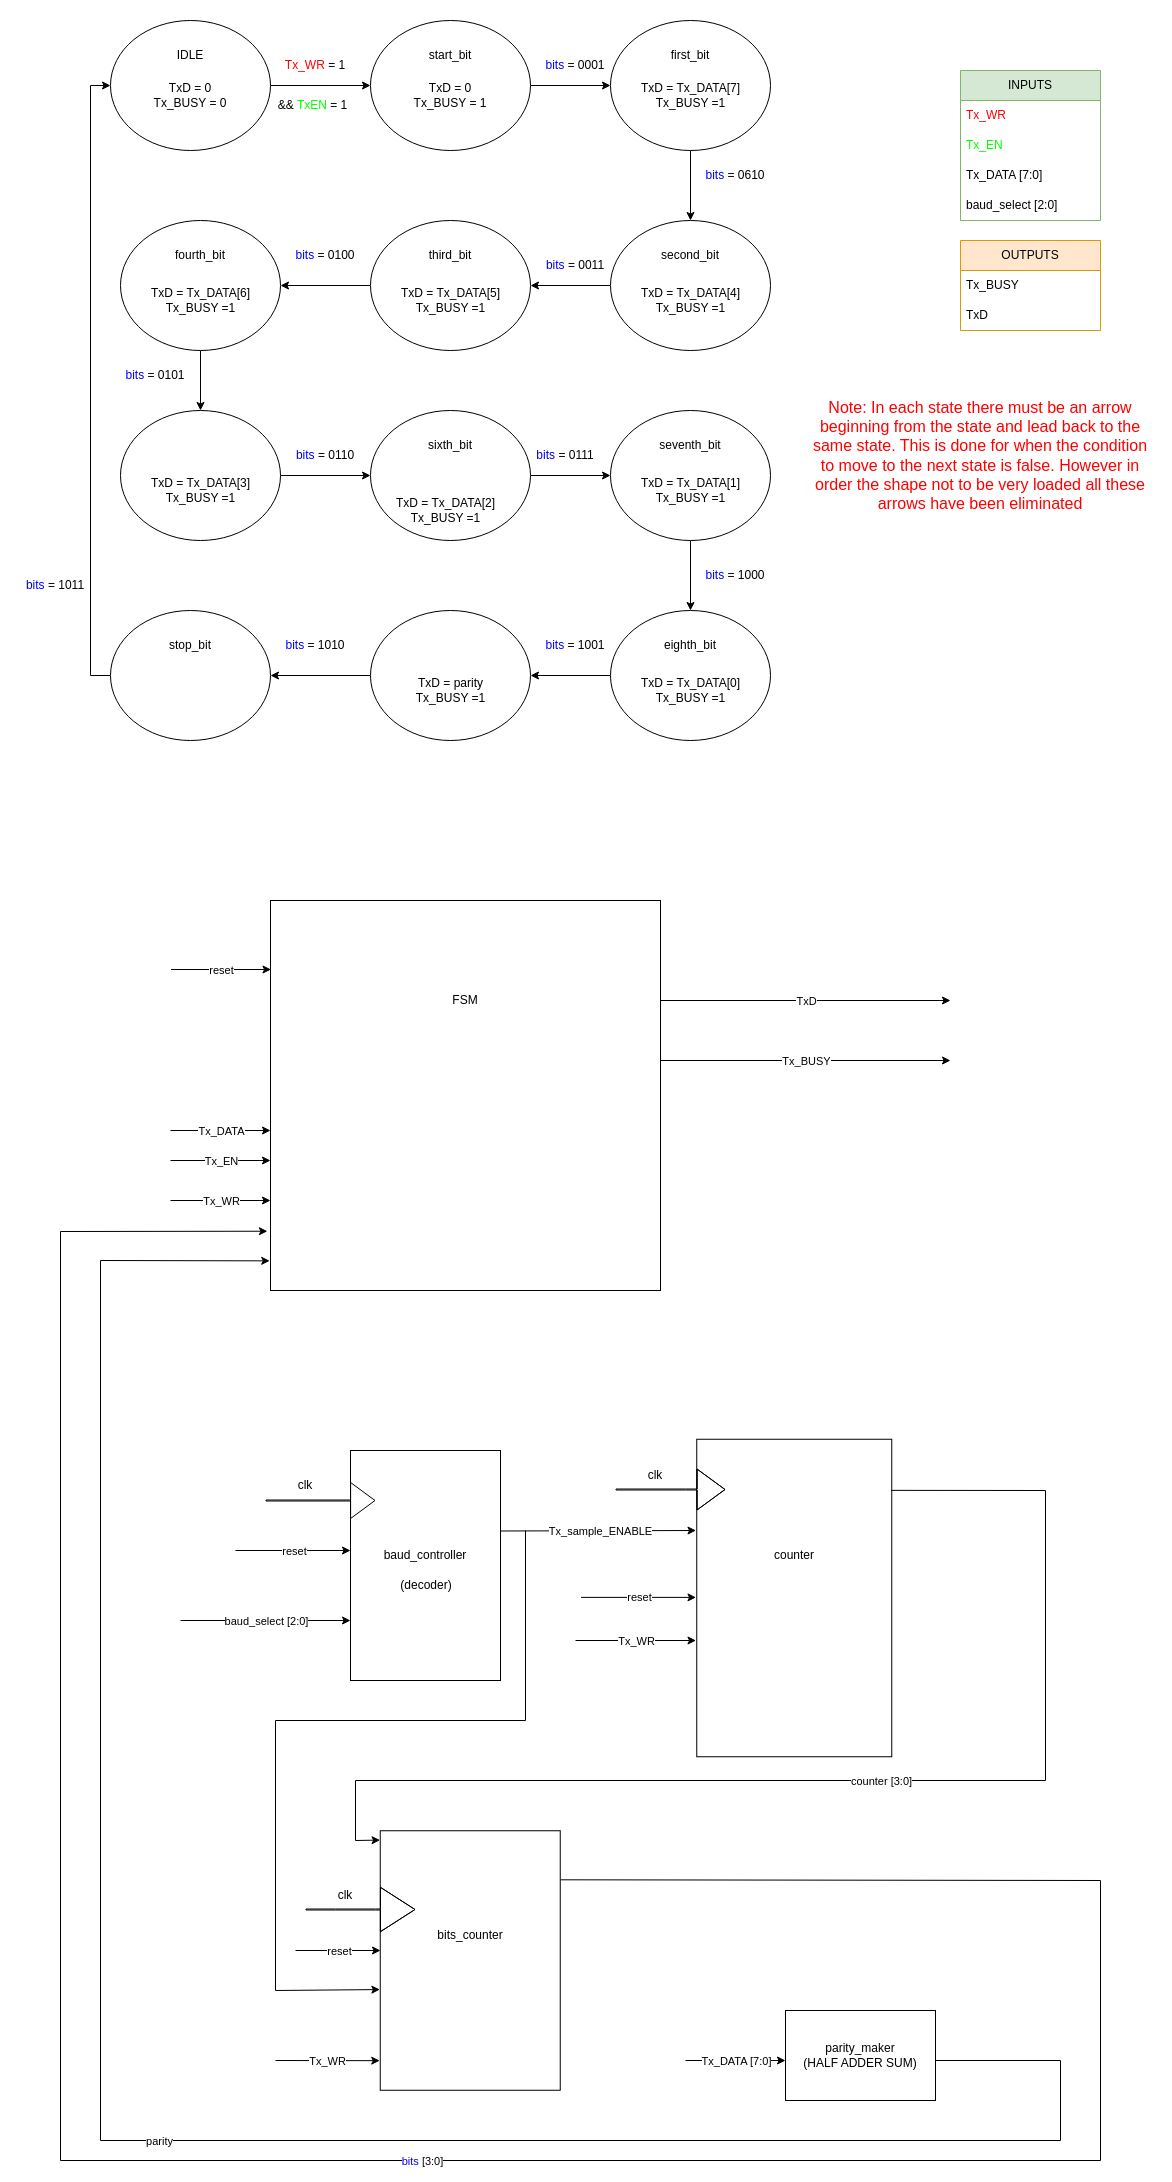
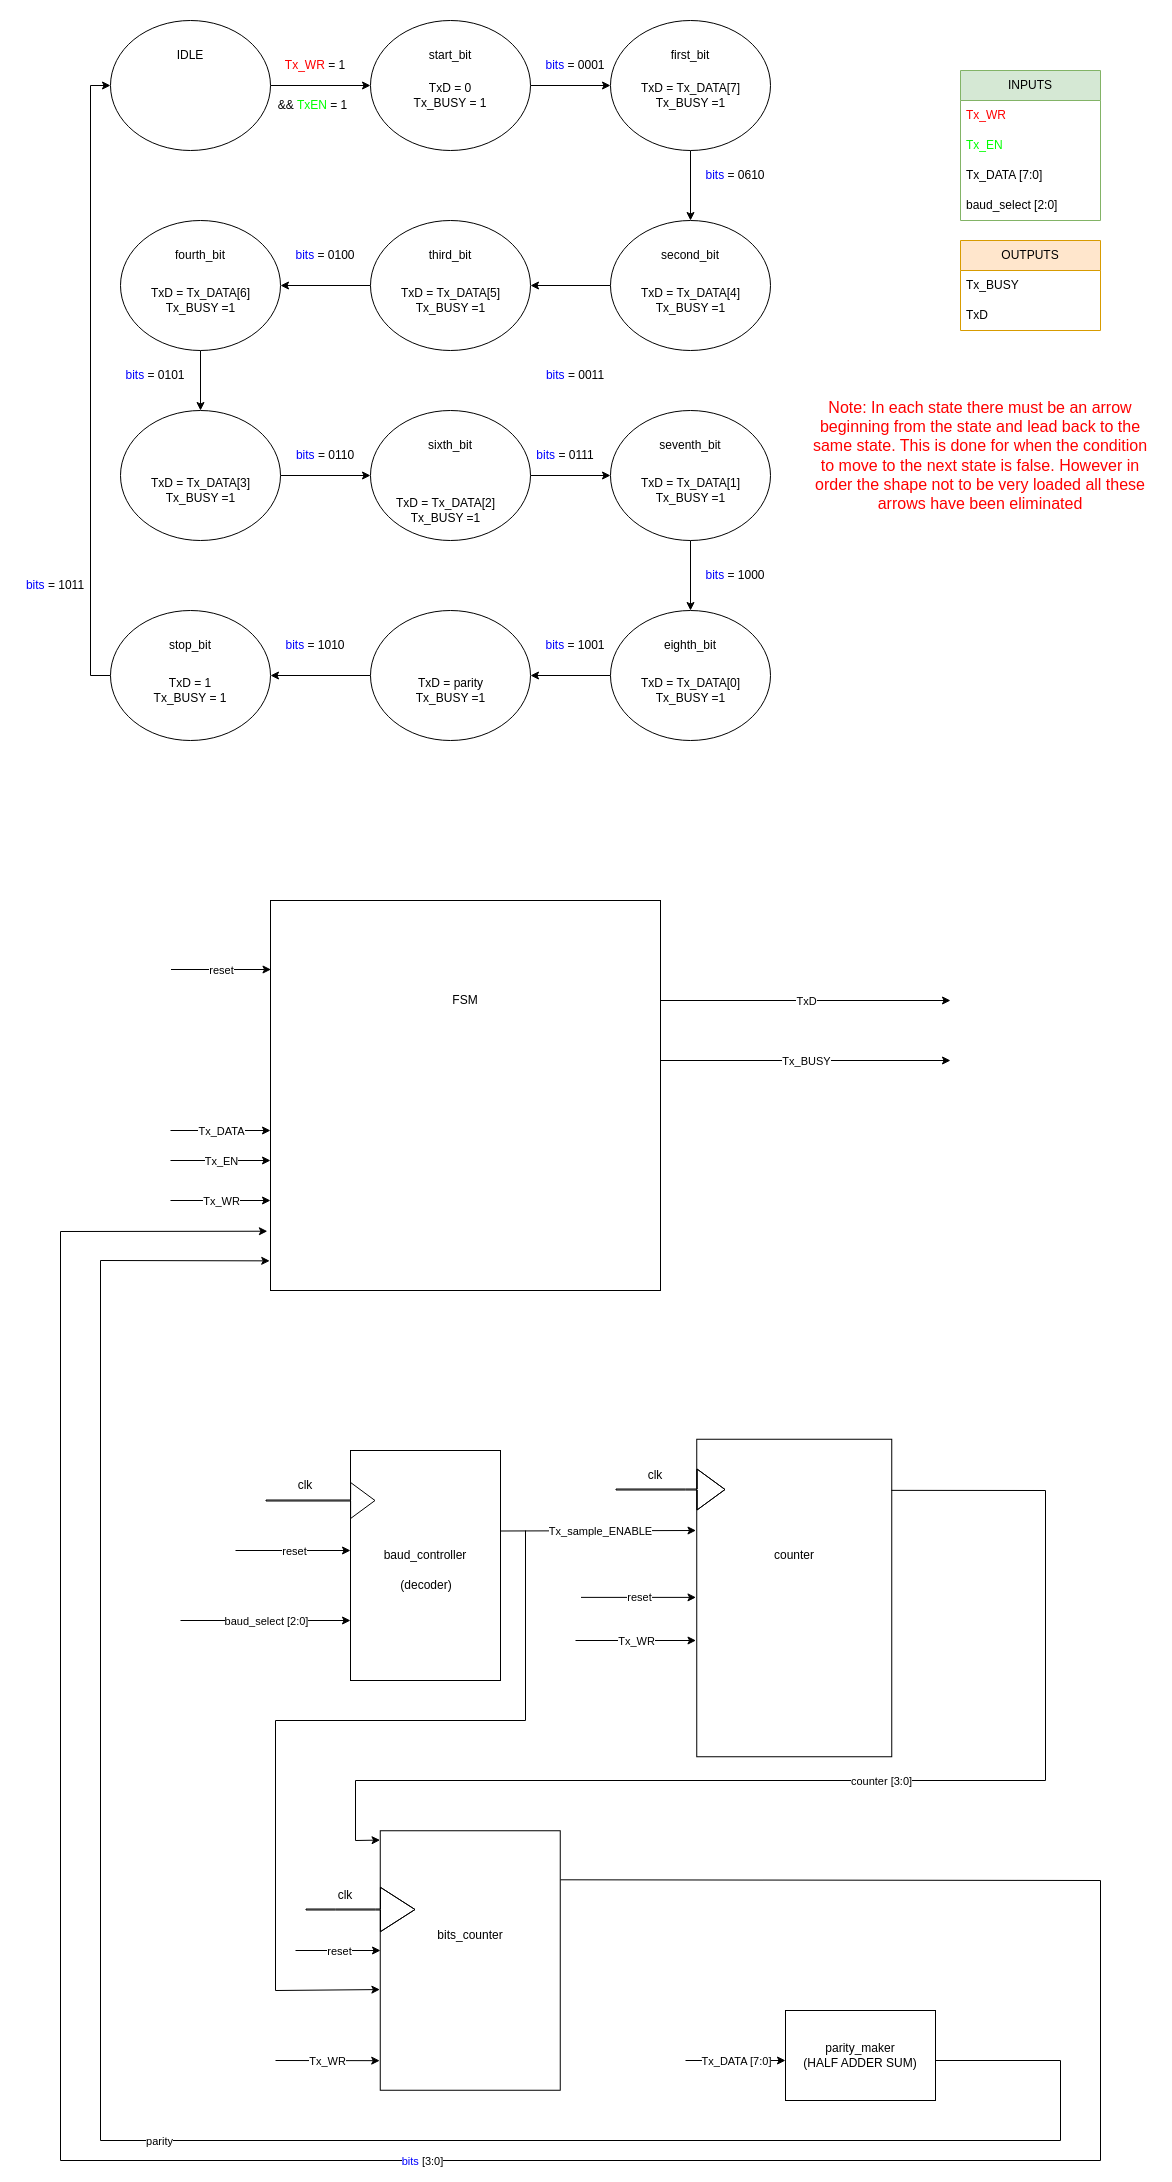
node "TxD = 0 Tx_BUSY = 0": removed
node "bits = 0011": moved (576, 266) -> (576, 376)
node "TxD = 1 Tx_BUSY = 1": added
